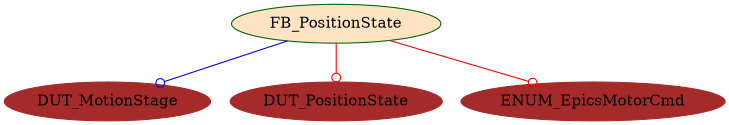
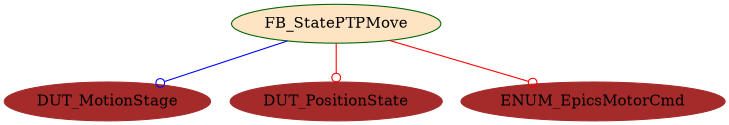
node "FB_PositionState": label "FB_PositionState" -> "FB_StatePTPMove"
